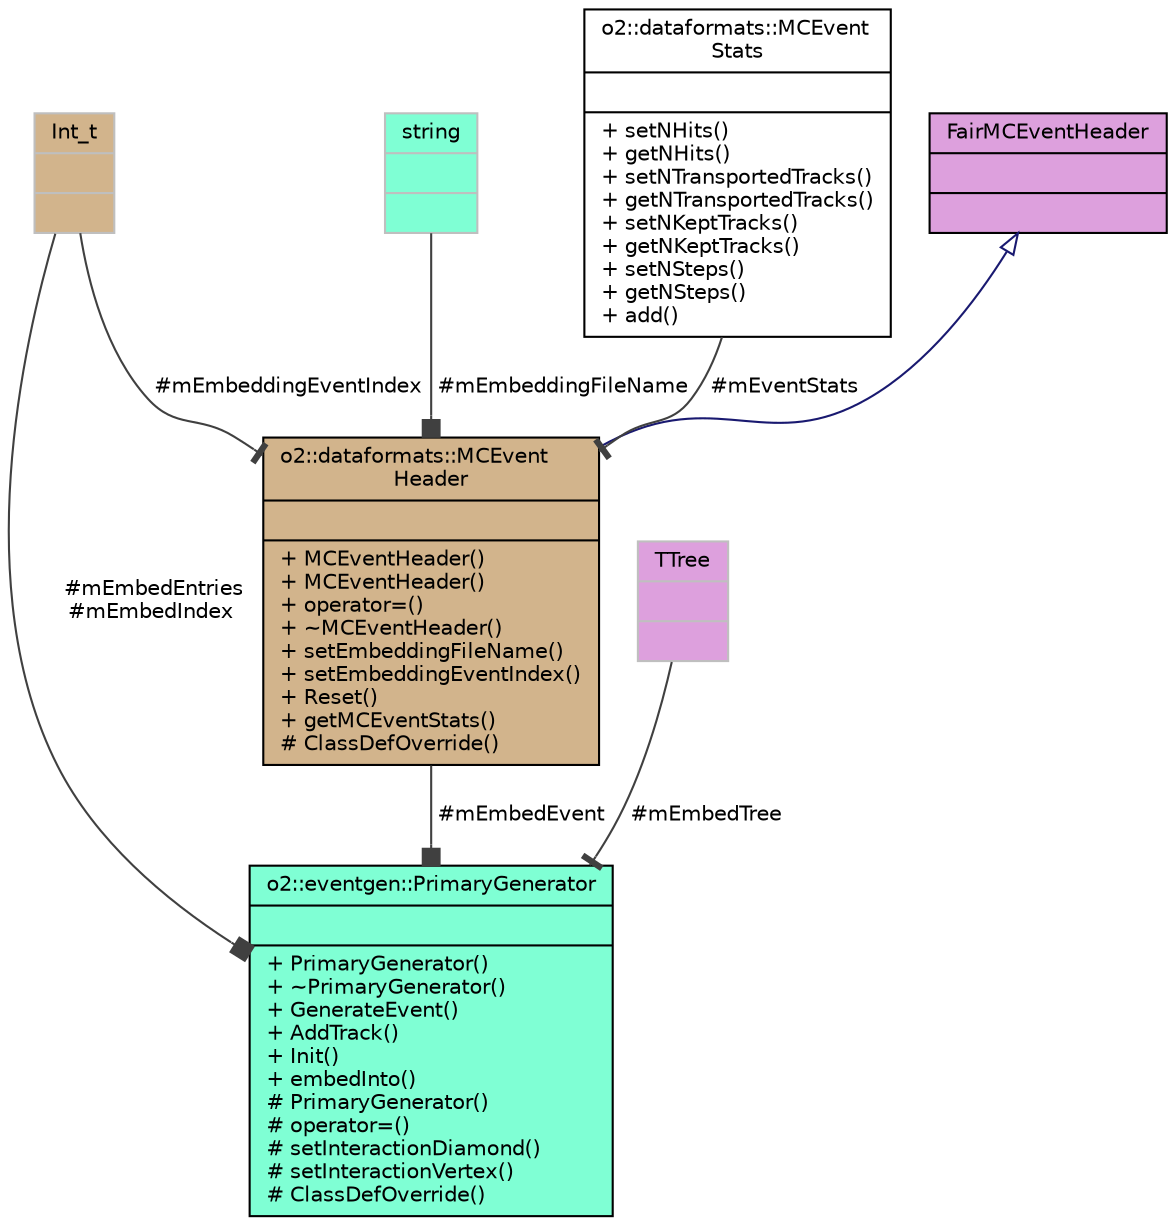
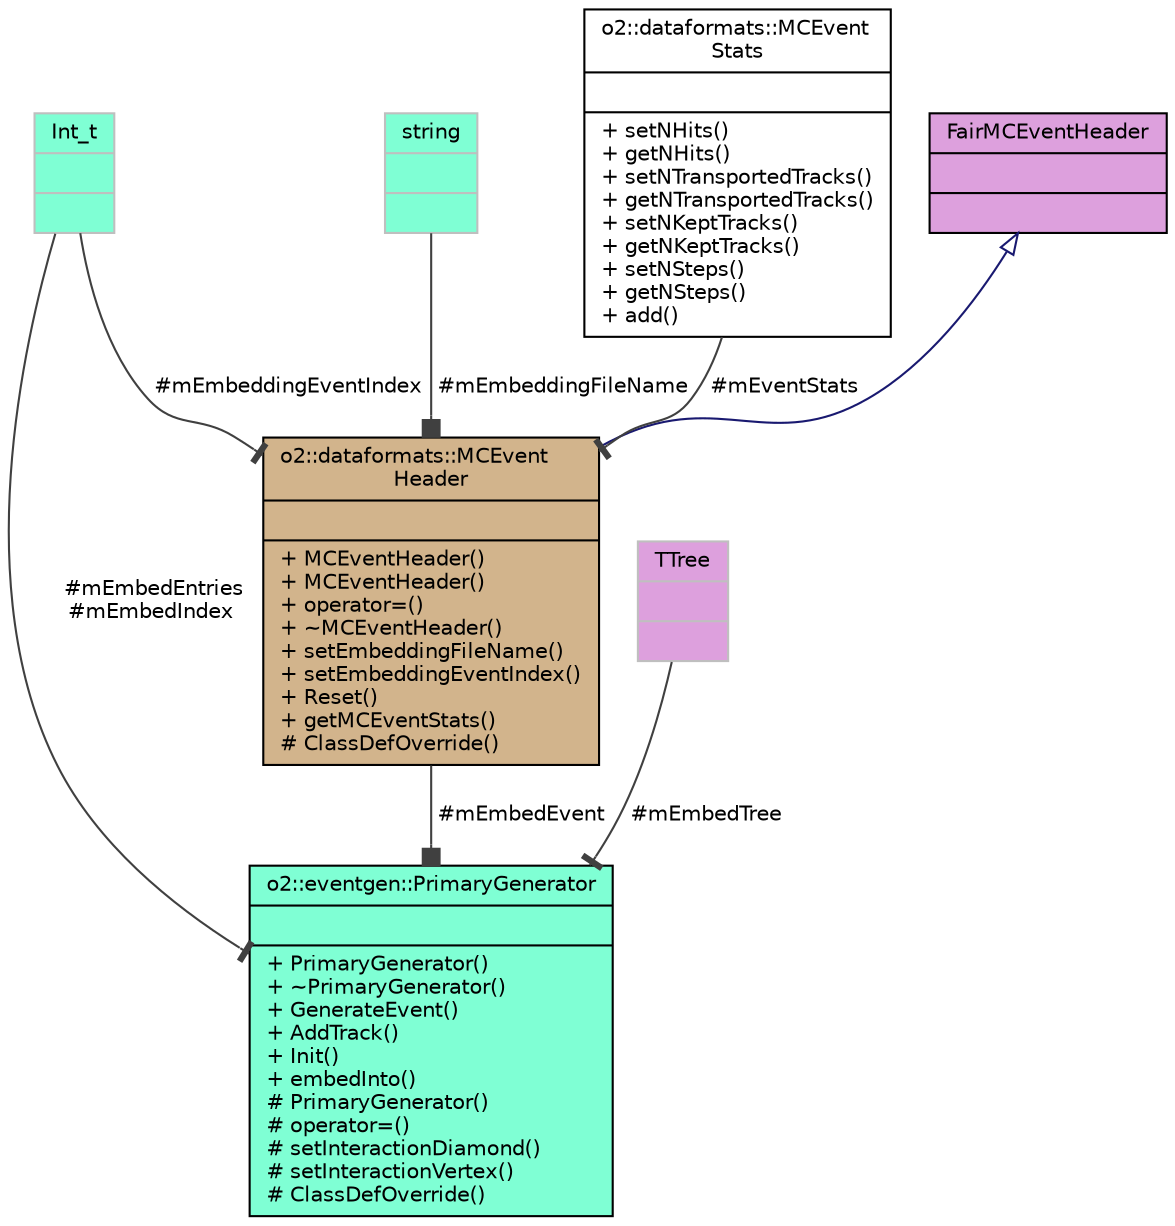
node "Int_t": fillcolor tan -> aquamarine
edge "Int_t" -> "o2::eventgen::PrimaryGenerator": arrowhead box -> tee
